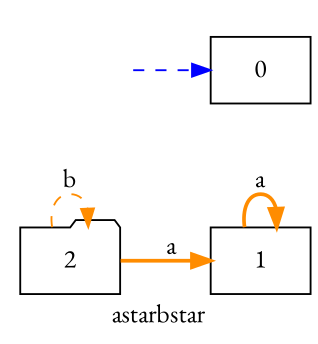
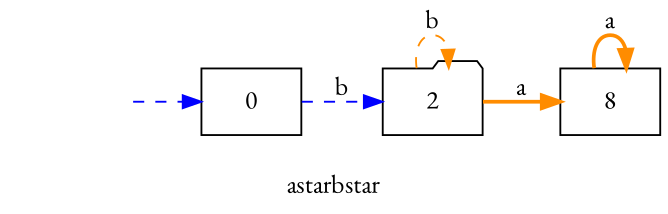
edge "0" -> "2": added, label "b"
node "1": label "1" -> "8"
